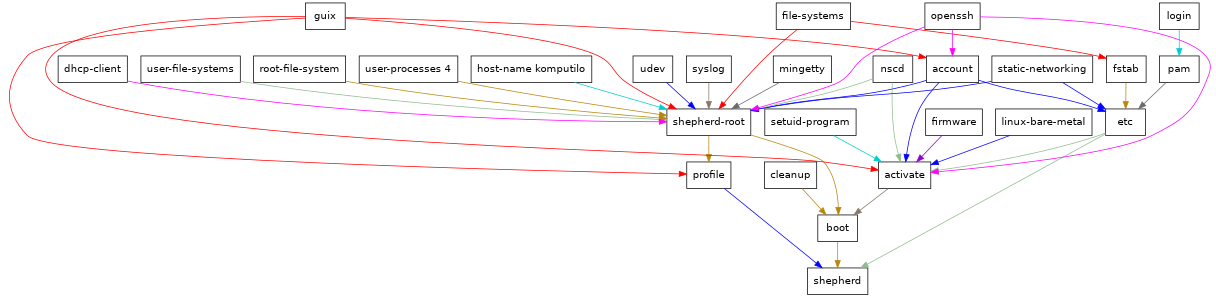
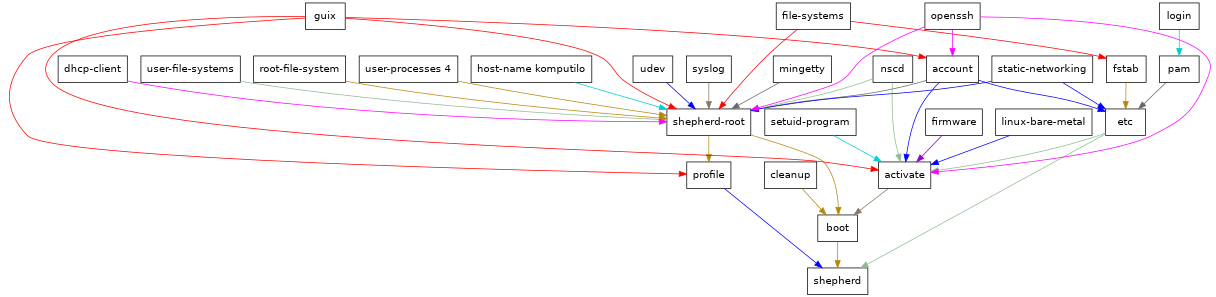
edge "account" -> "shepherd-root": color blue -> dimgrey
